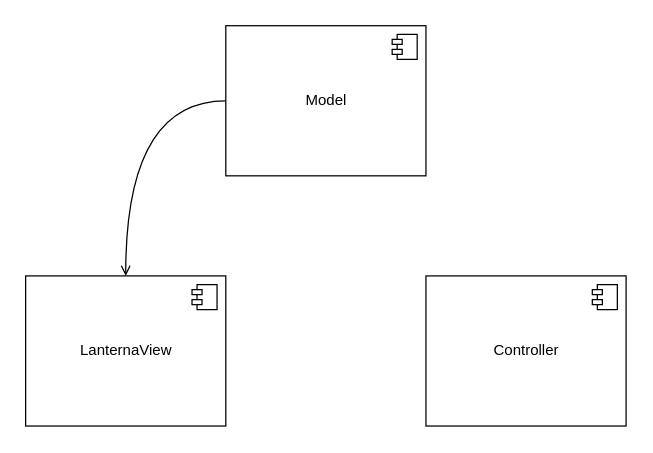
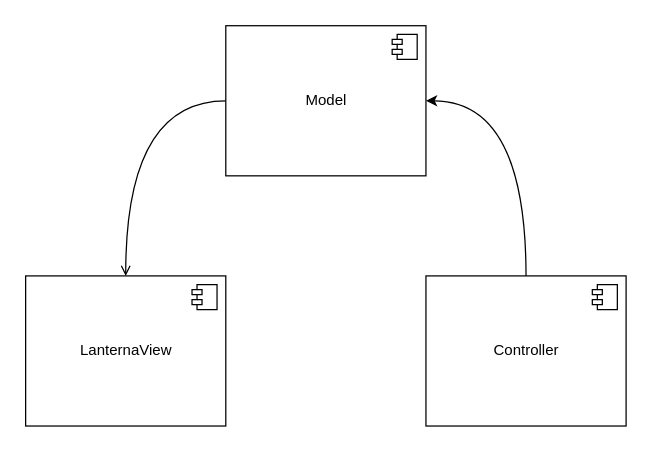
edge "Controller" -> "Model": added
